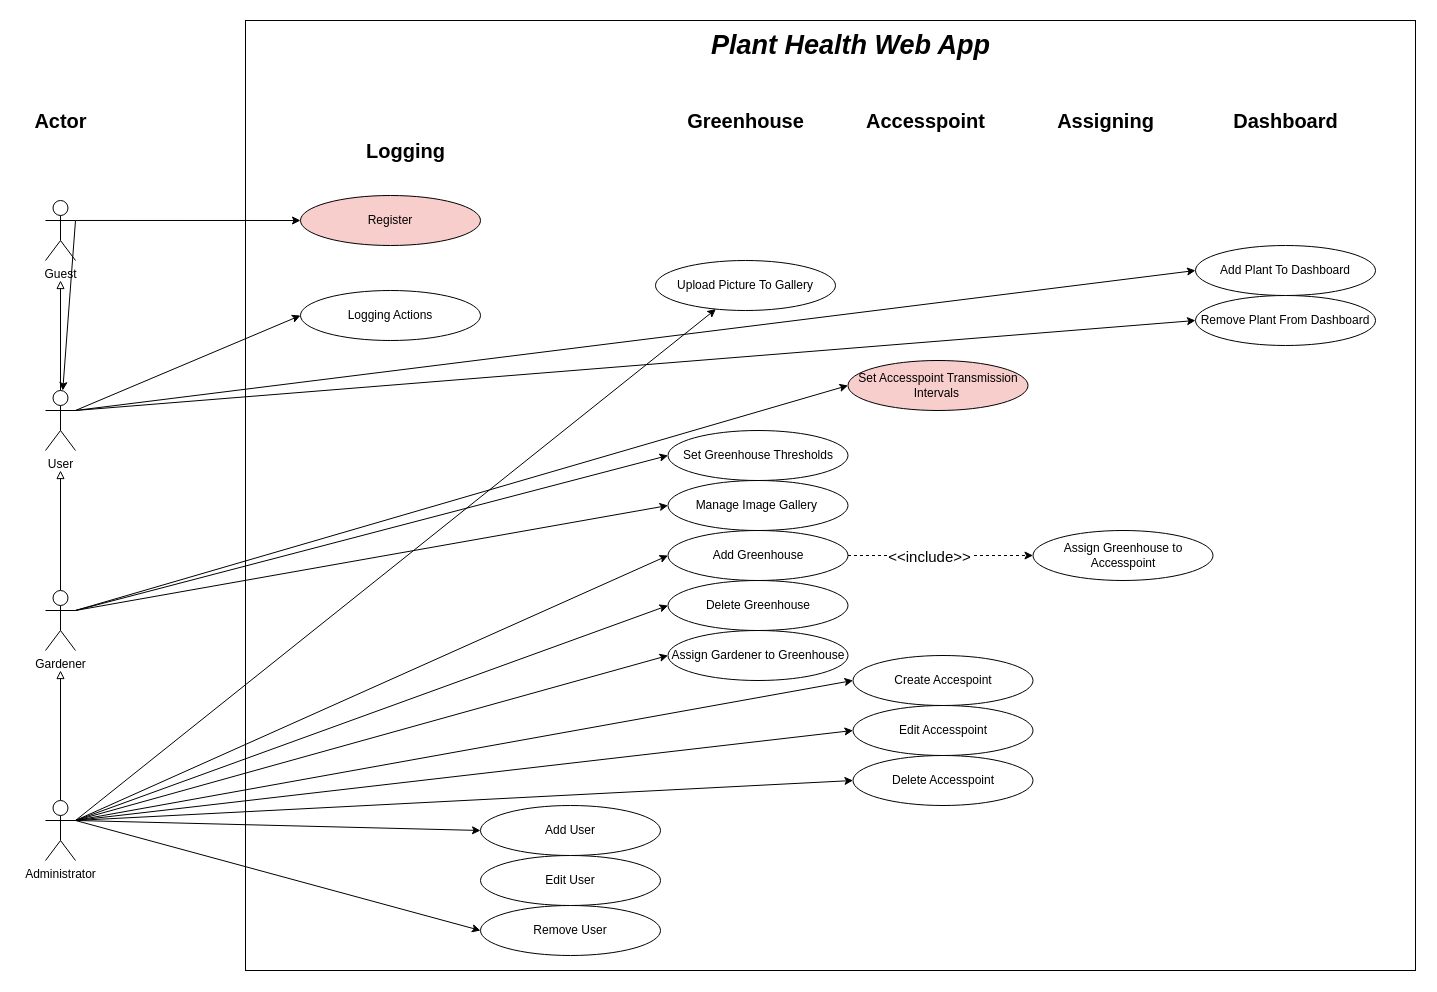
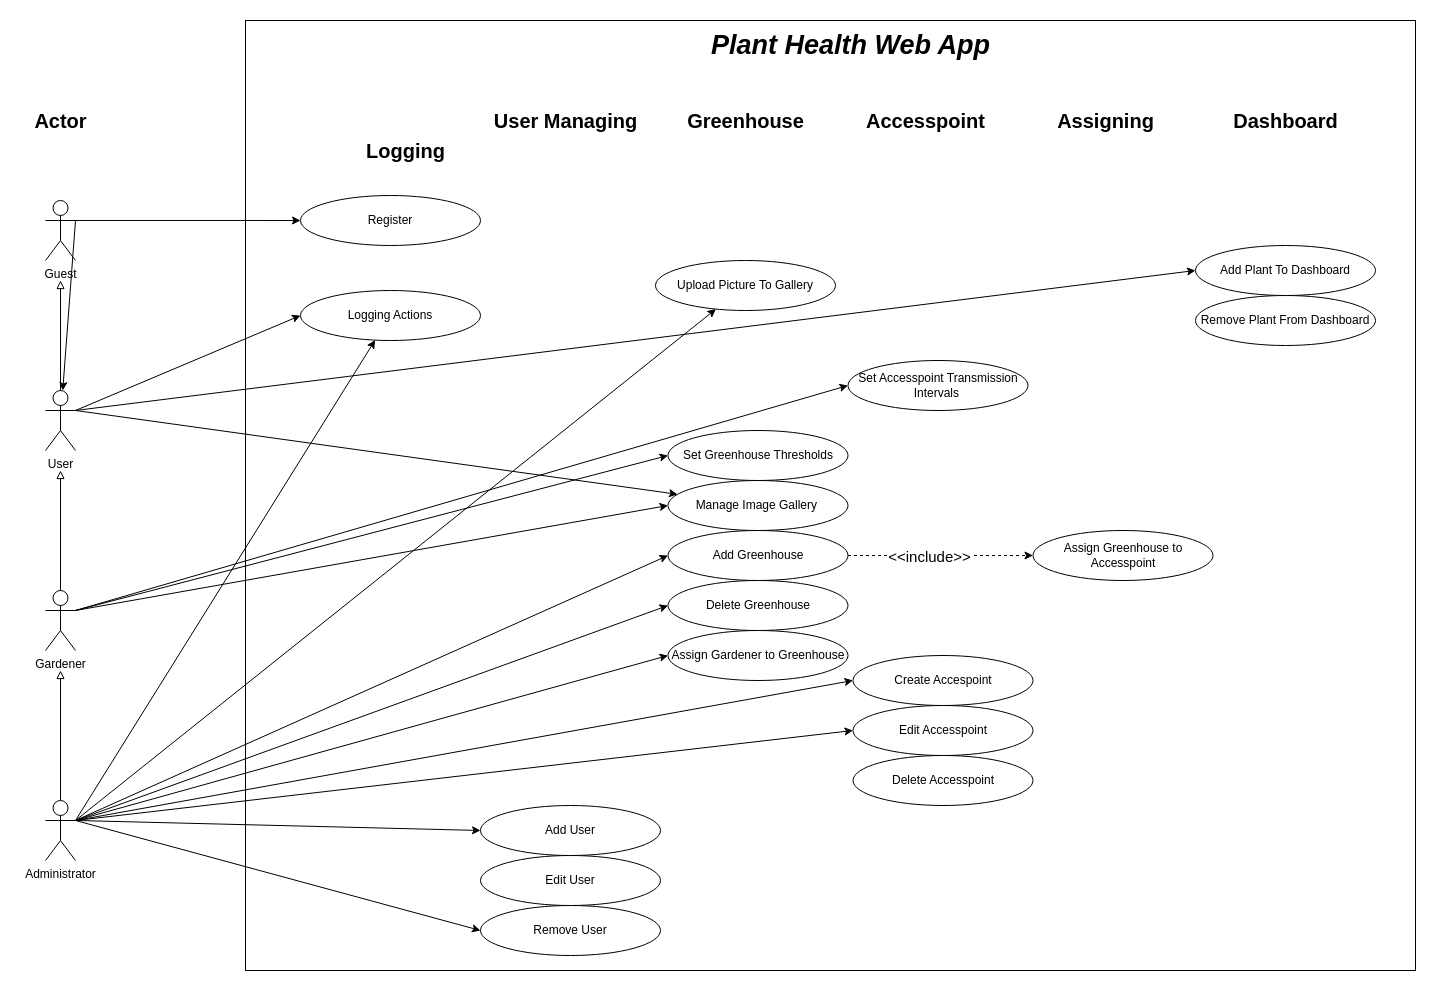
node "User Managing": added
node "Register": fillcolor #f8cecc -> #ffffff
edge "User" -> "Remove Plant From Dashboard": now "User" -> "Manage Image Gallery"
node "Set Accesspoint Transmission Intervals": fillcolor #f8cecc -> #ffffff
edge "Administrator" -> "Delete Accesspoint": now "Administrator" -> "Logging Actions"
